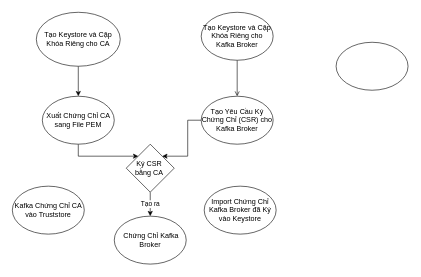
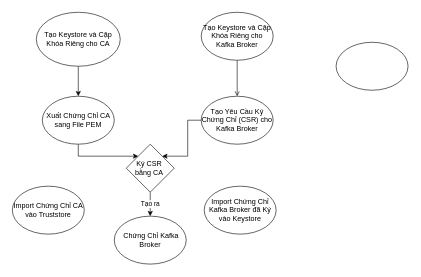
node "Kafka Chứng Chỉ CA vào Truststore": label "Kafka Chứng Chỉ CA vào Truststore" -> "Import Chứng Chỉ CA vào Truststore"
